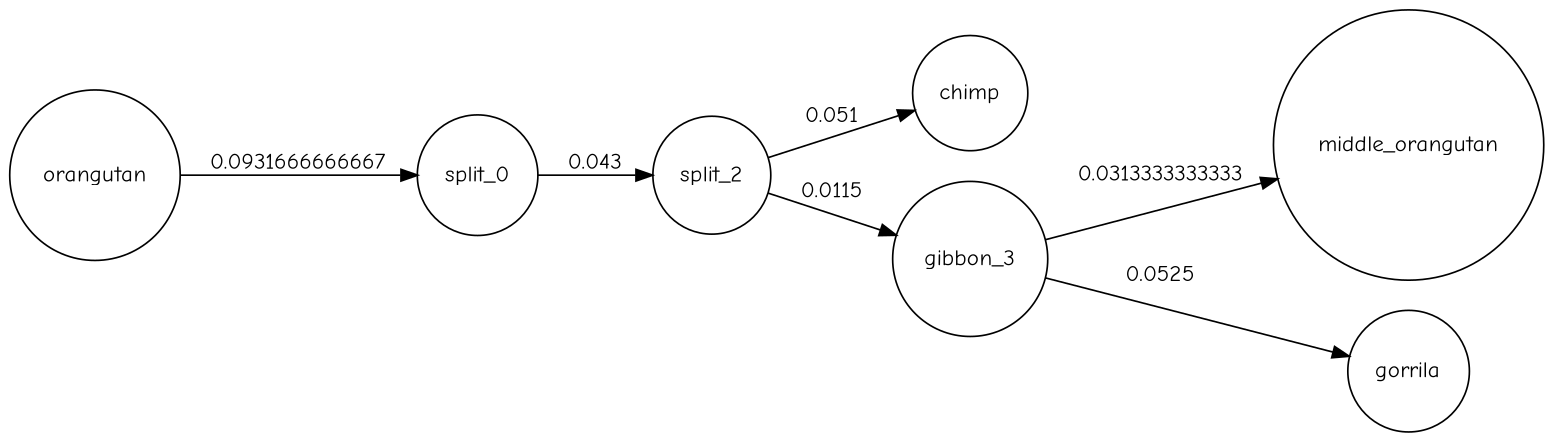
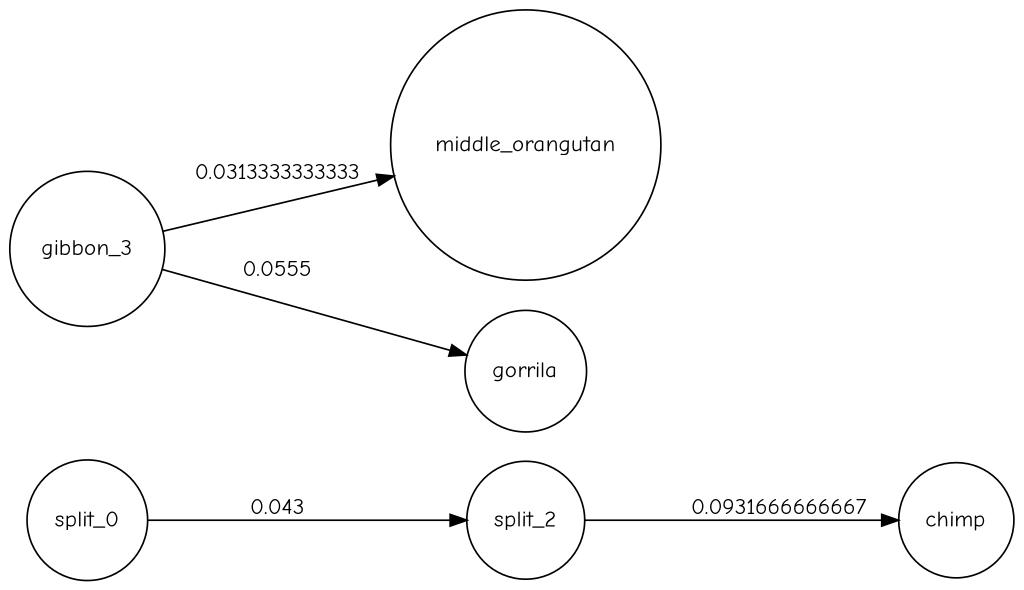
edge "split_2" -> "chimp": label "0.051" -> "0.0931666666667"
node "orangutan": removed
edge "split_2" -> "gibbon_3": removed, label "0.0115"
edge "gibbon_3" -> "gorrila": label "0.0525" -> "0.0555"
